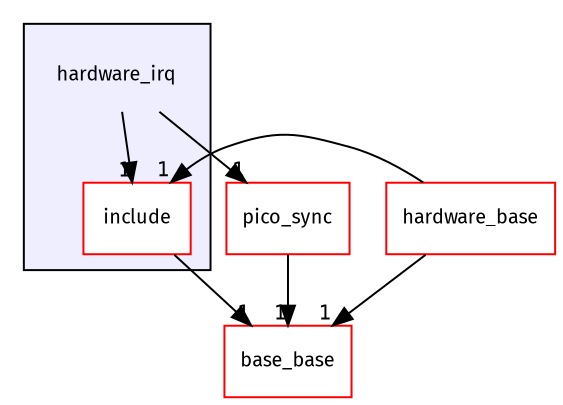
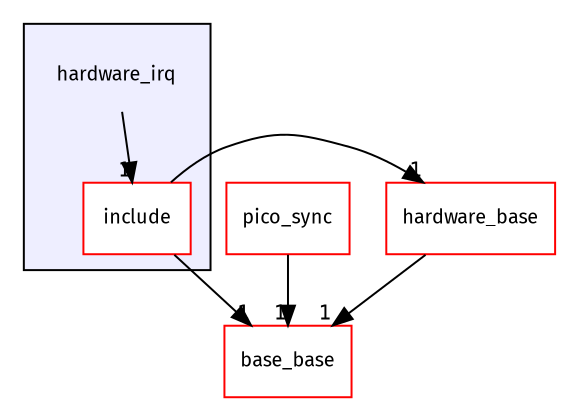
edge "hardware_base" -> "include": reversed
edge "hardware_irq" -> "pico_sync": removed
